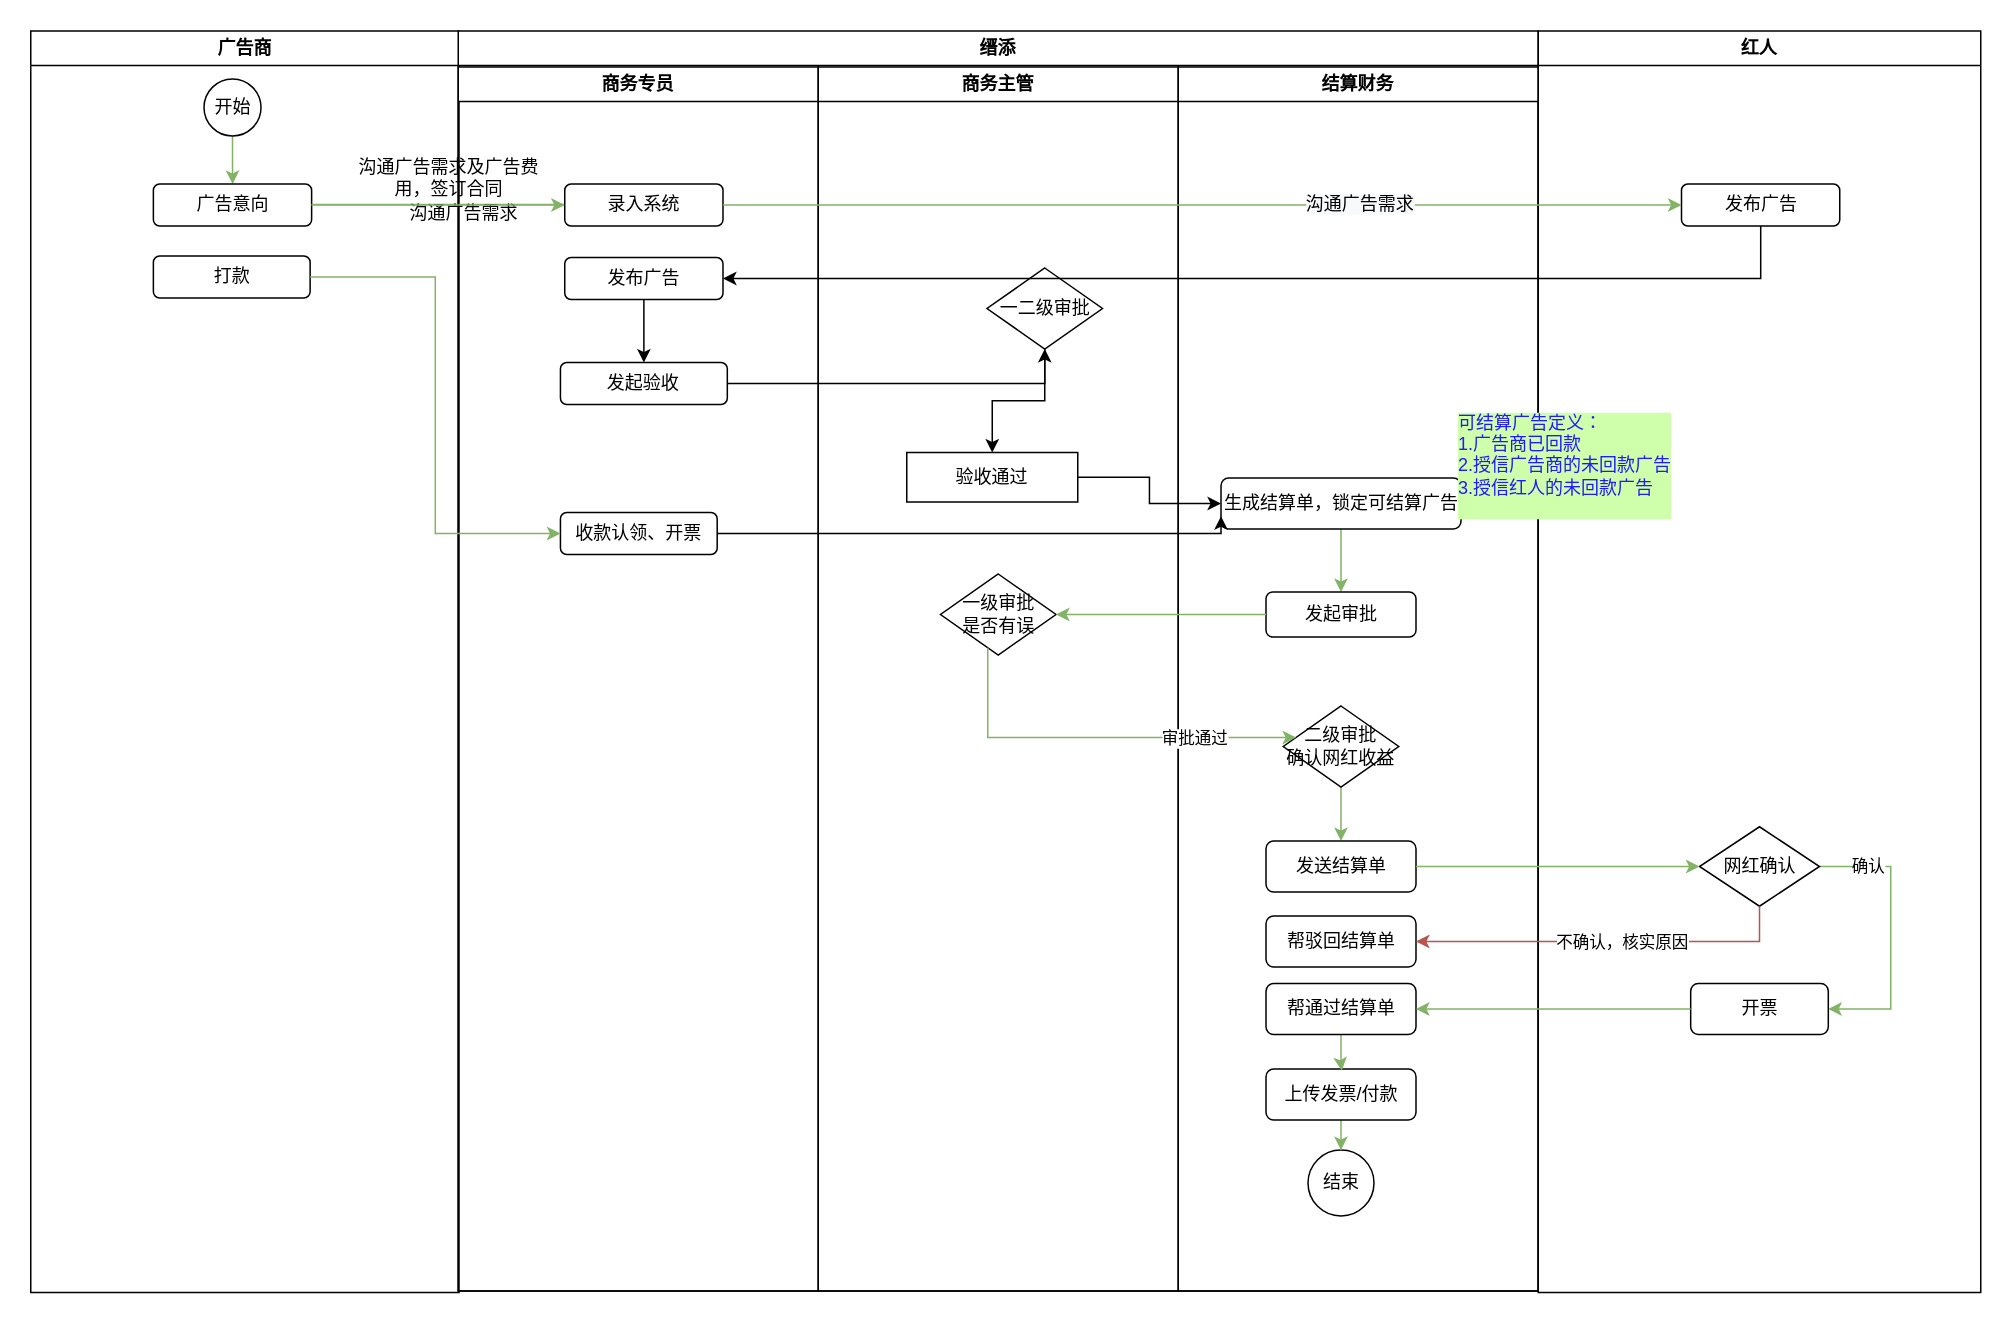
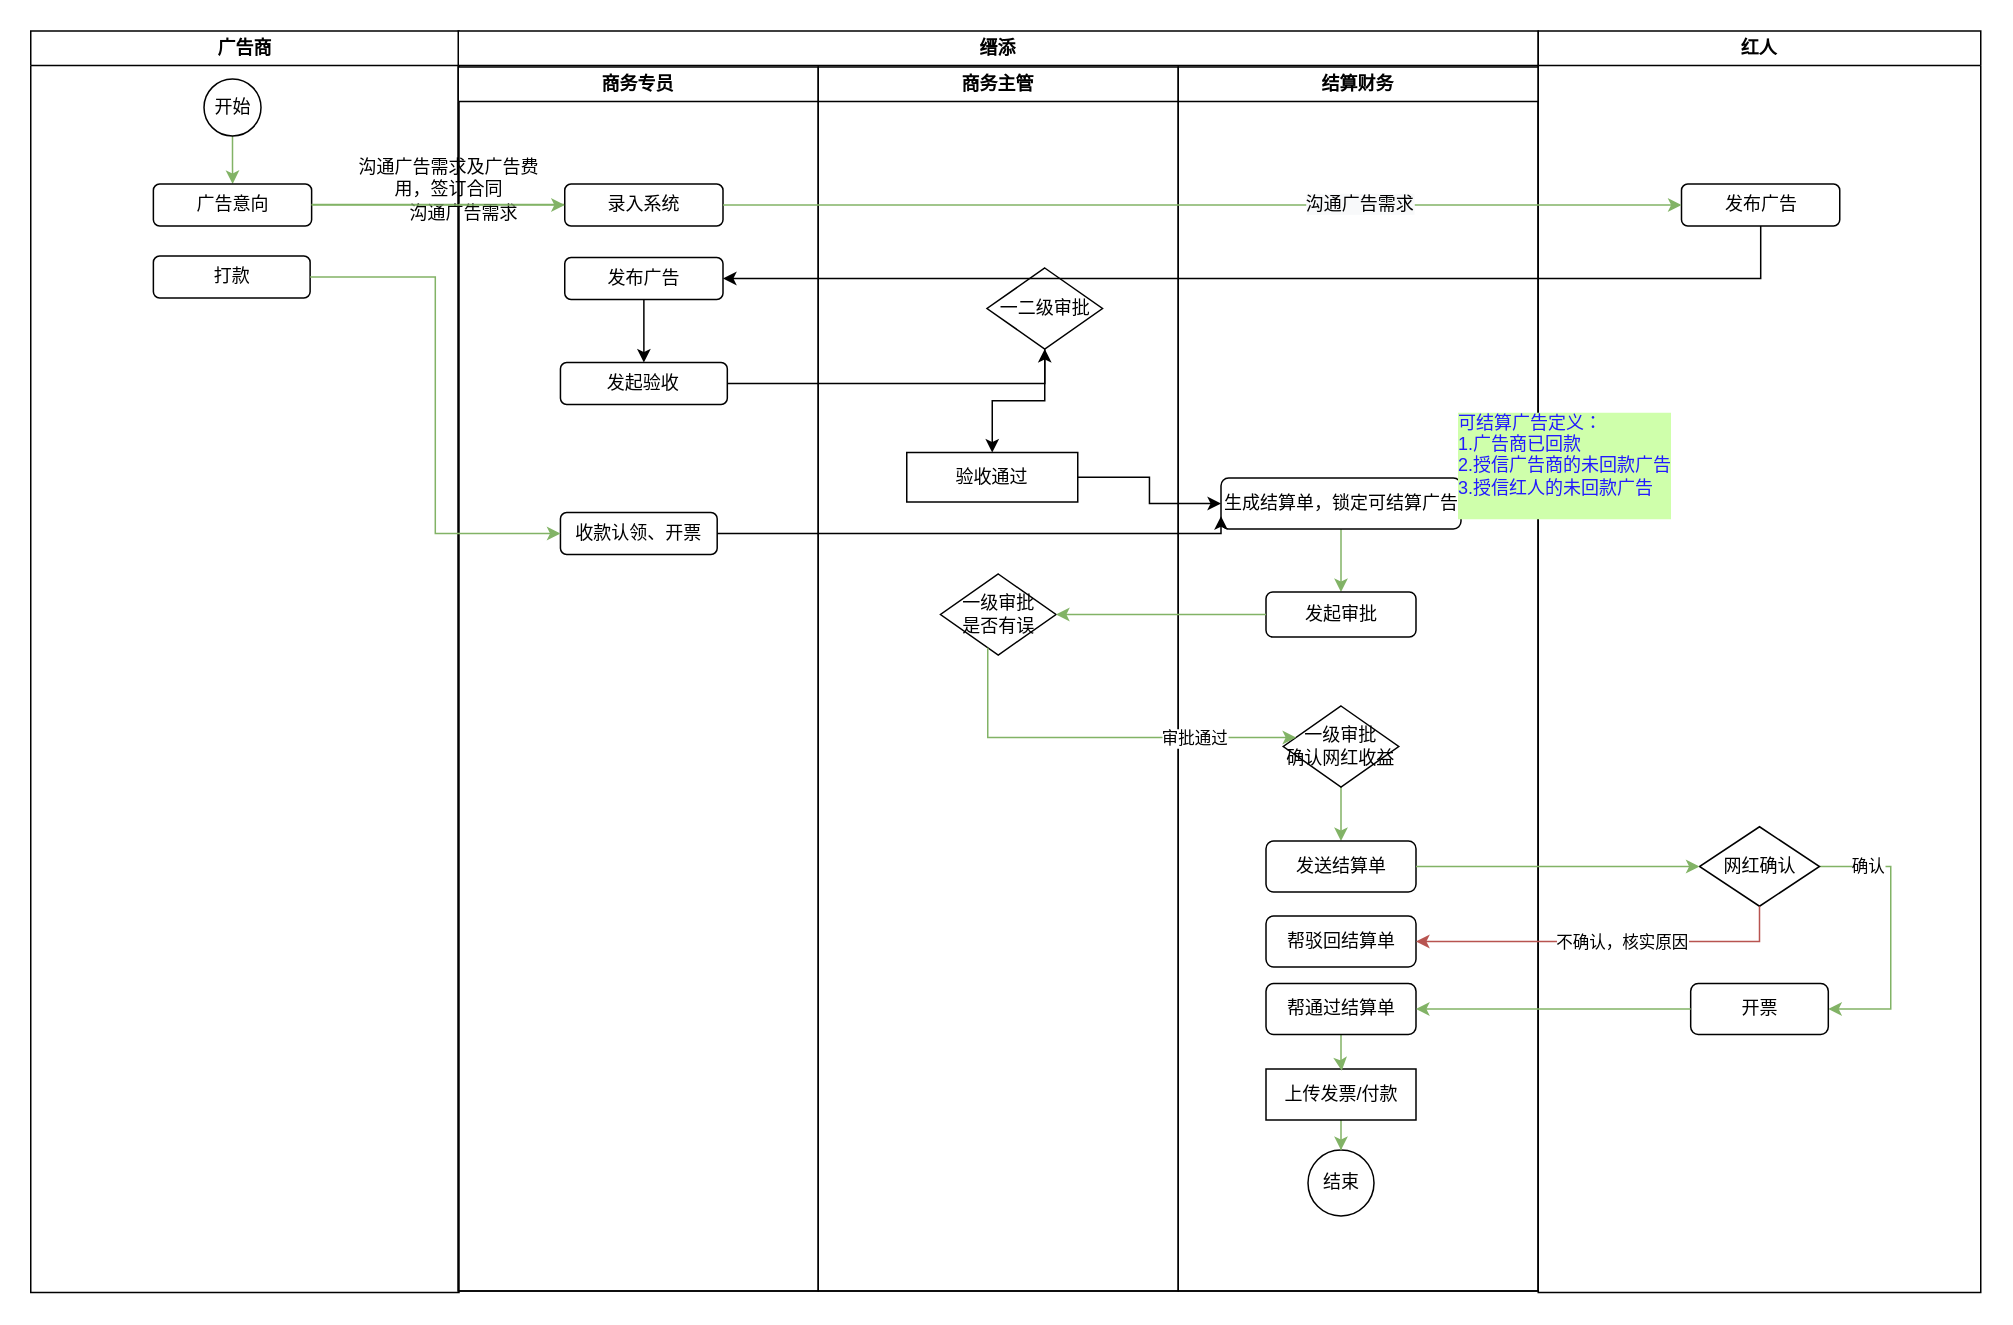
node "二级审批 确认网红收益": label "二级审批 确认网红收益" -> "一级审批 确认网红收益"
node "上传发票/付款": shape rounded rectangle -> rectangle
